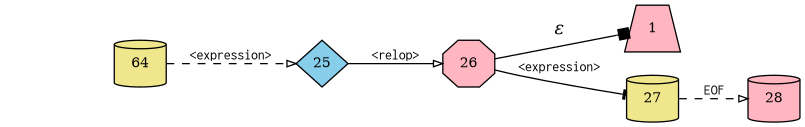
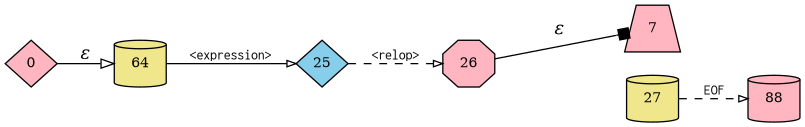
node "1": label "1" -> "7"
node "0": added
edge "64" -> "25": style dashed -> solid
edge "25" -> "26": style solid -> dashed
edge "26" -> "27": removed, label "<expression>"
node "28": label "28" -> "88"
